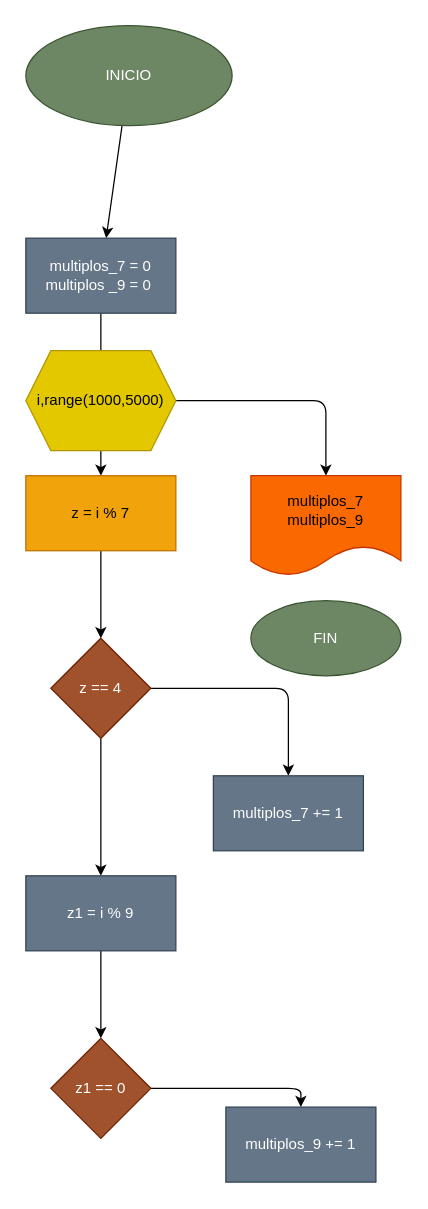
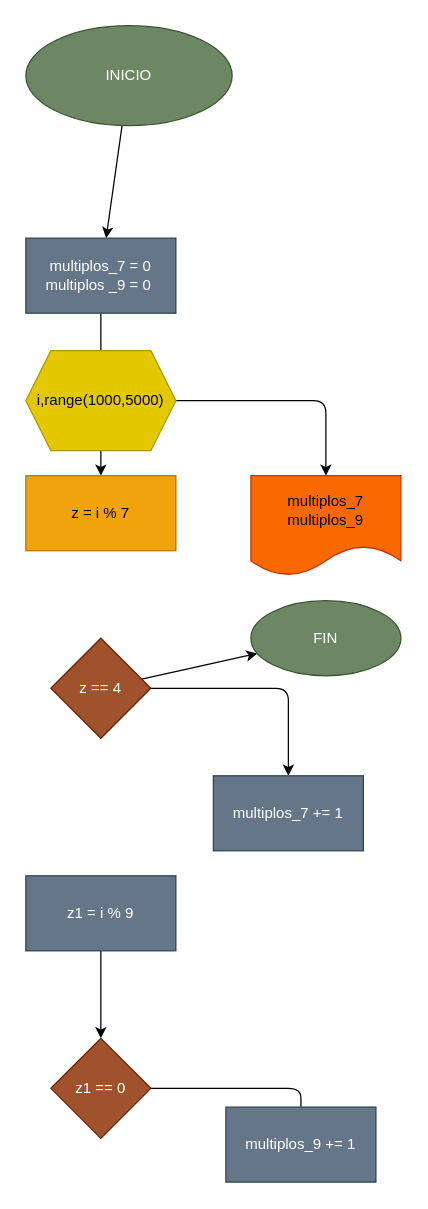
edge "z = i % 7" -> "z == 4": removed
edge "z == 4" -> "z1 = i % 9": now "z == 4" -> "FIN"
edge "z1 == 0" -> "multiplos_9 += 1": arrowhead classic -> none
